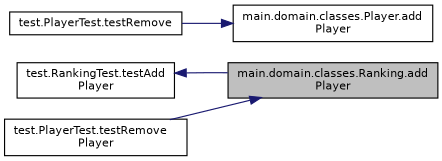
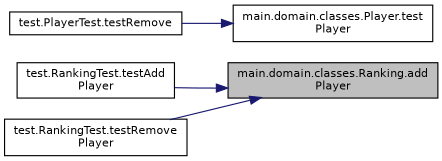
node "main.domain.classes.Player.add Player": label "main.domain.classes.Player.add Player" -> "main.domain.classes.Player.test Player"
edge "main.domain.classes.Ranking.add Player" -> "test.RankingTest.testAdd Player": reversed
node "test.PlayerTest.testRemove Player": label "test.PlayerTest.testRemove Player" -> "test.RankingTest.testRemove Player"
